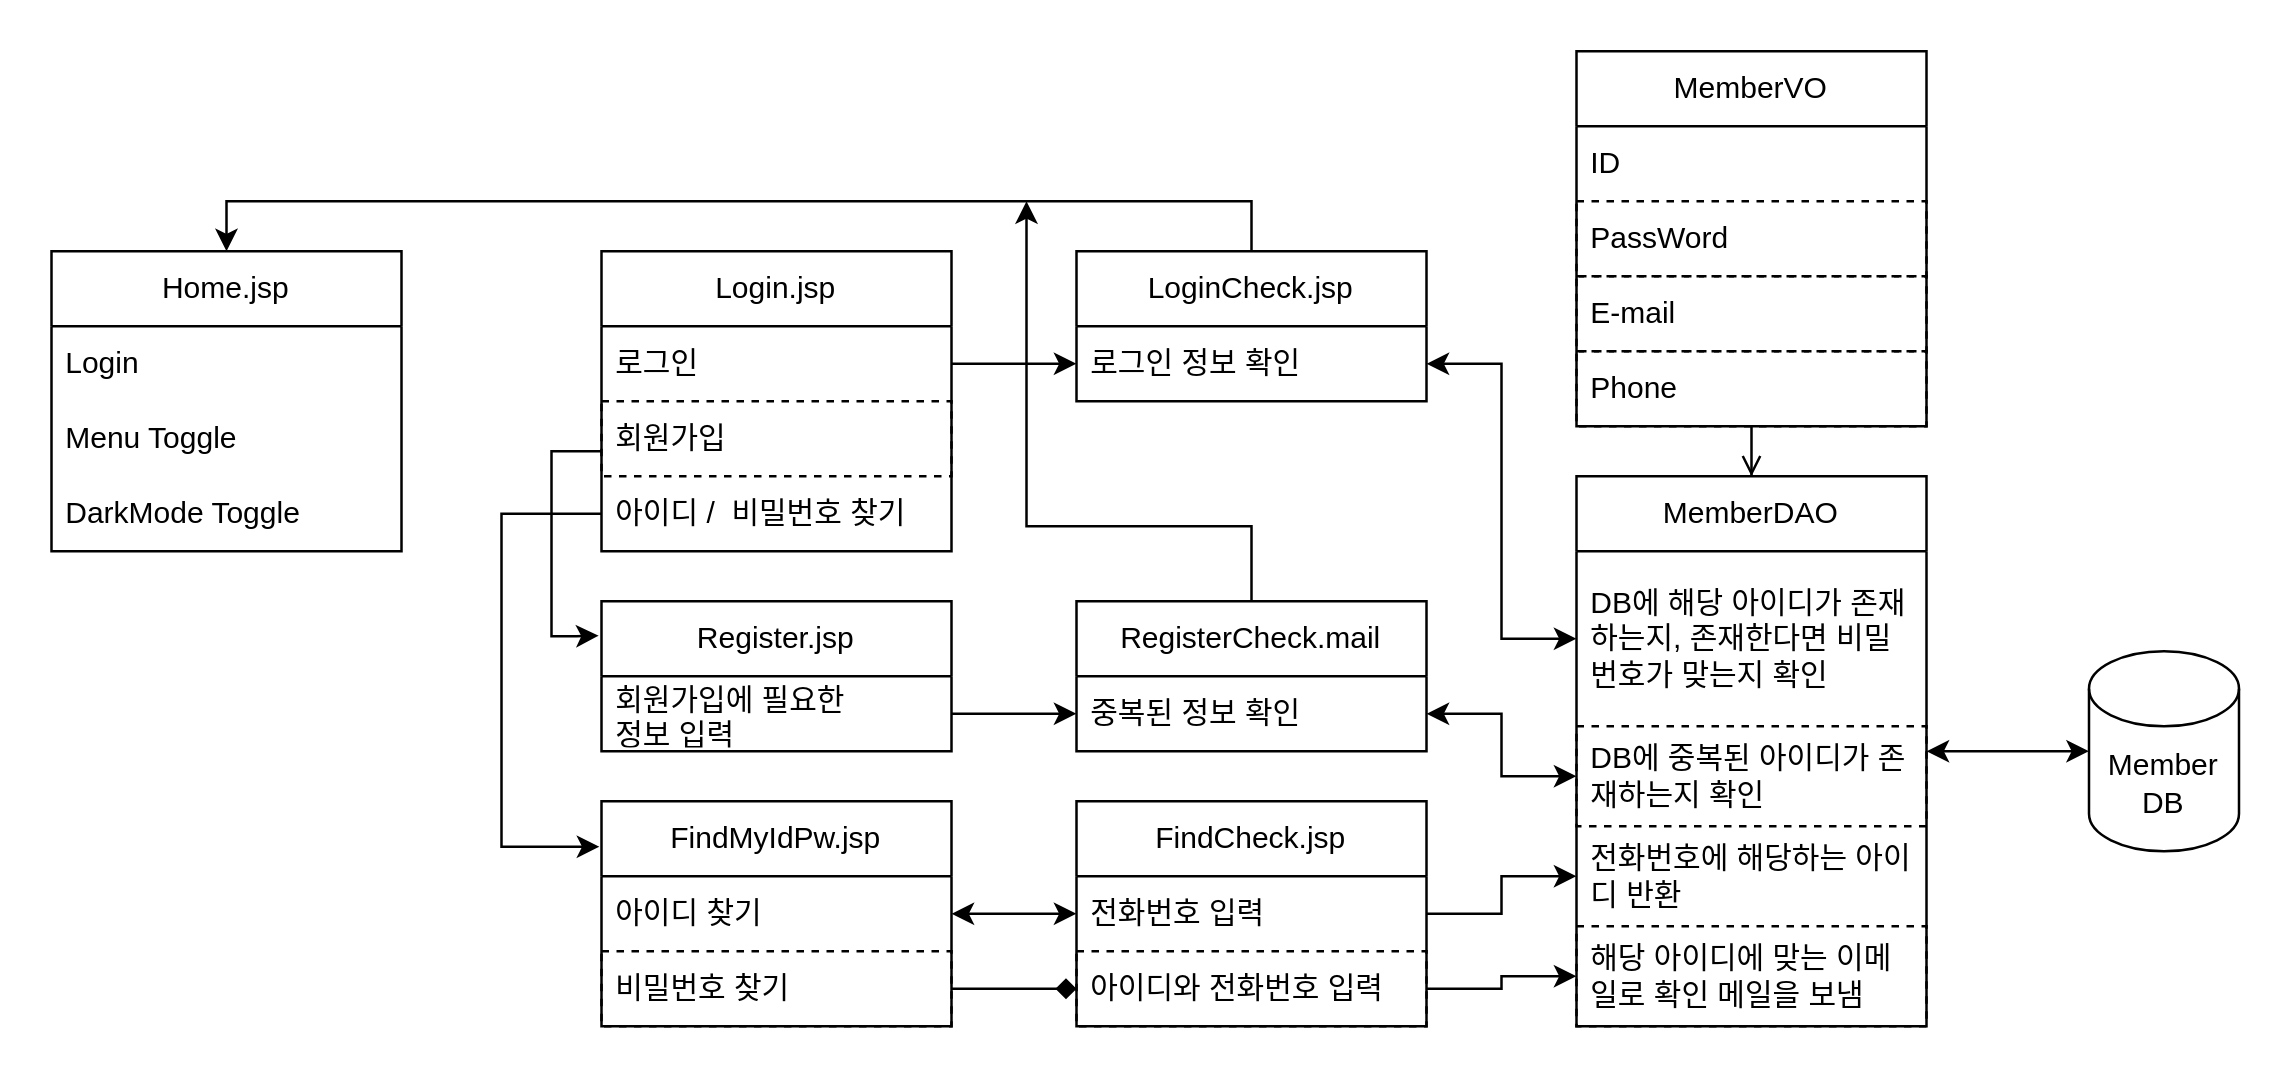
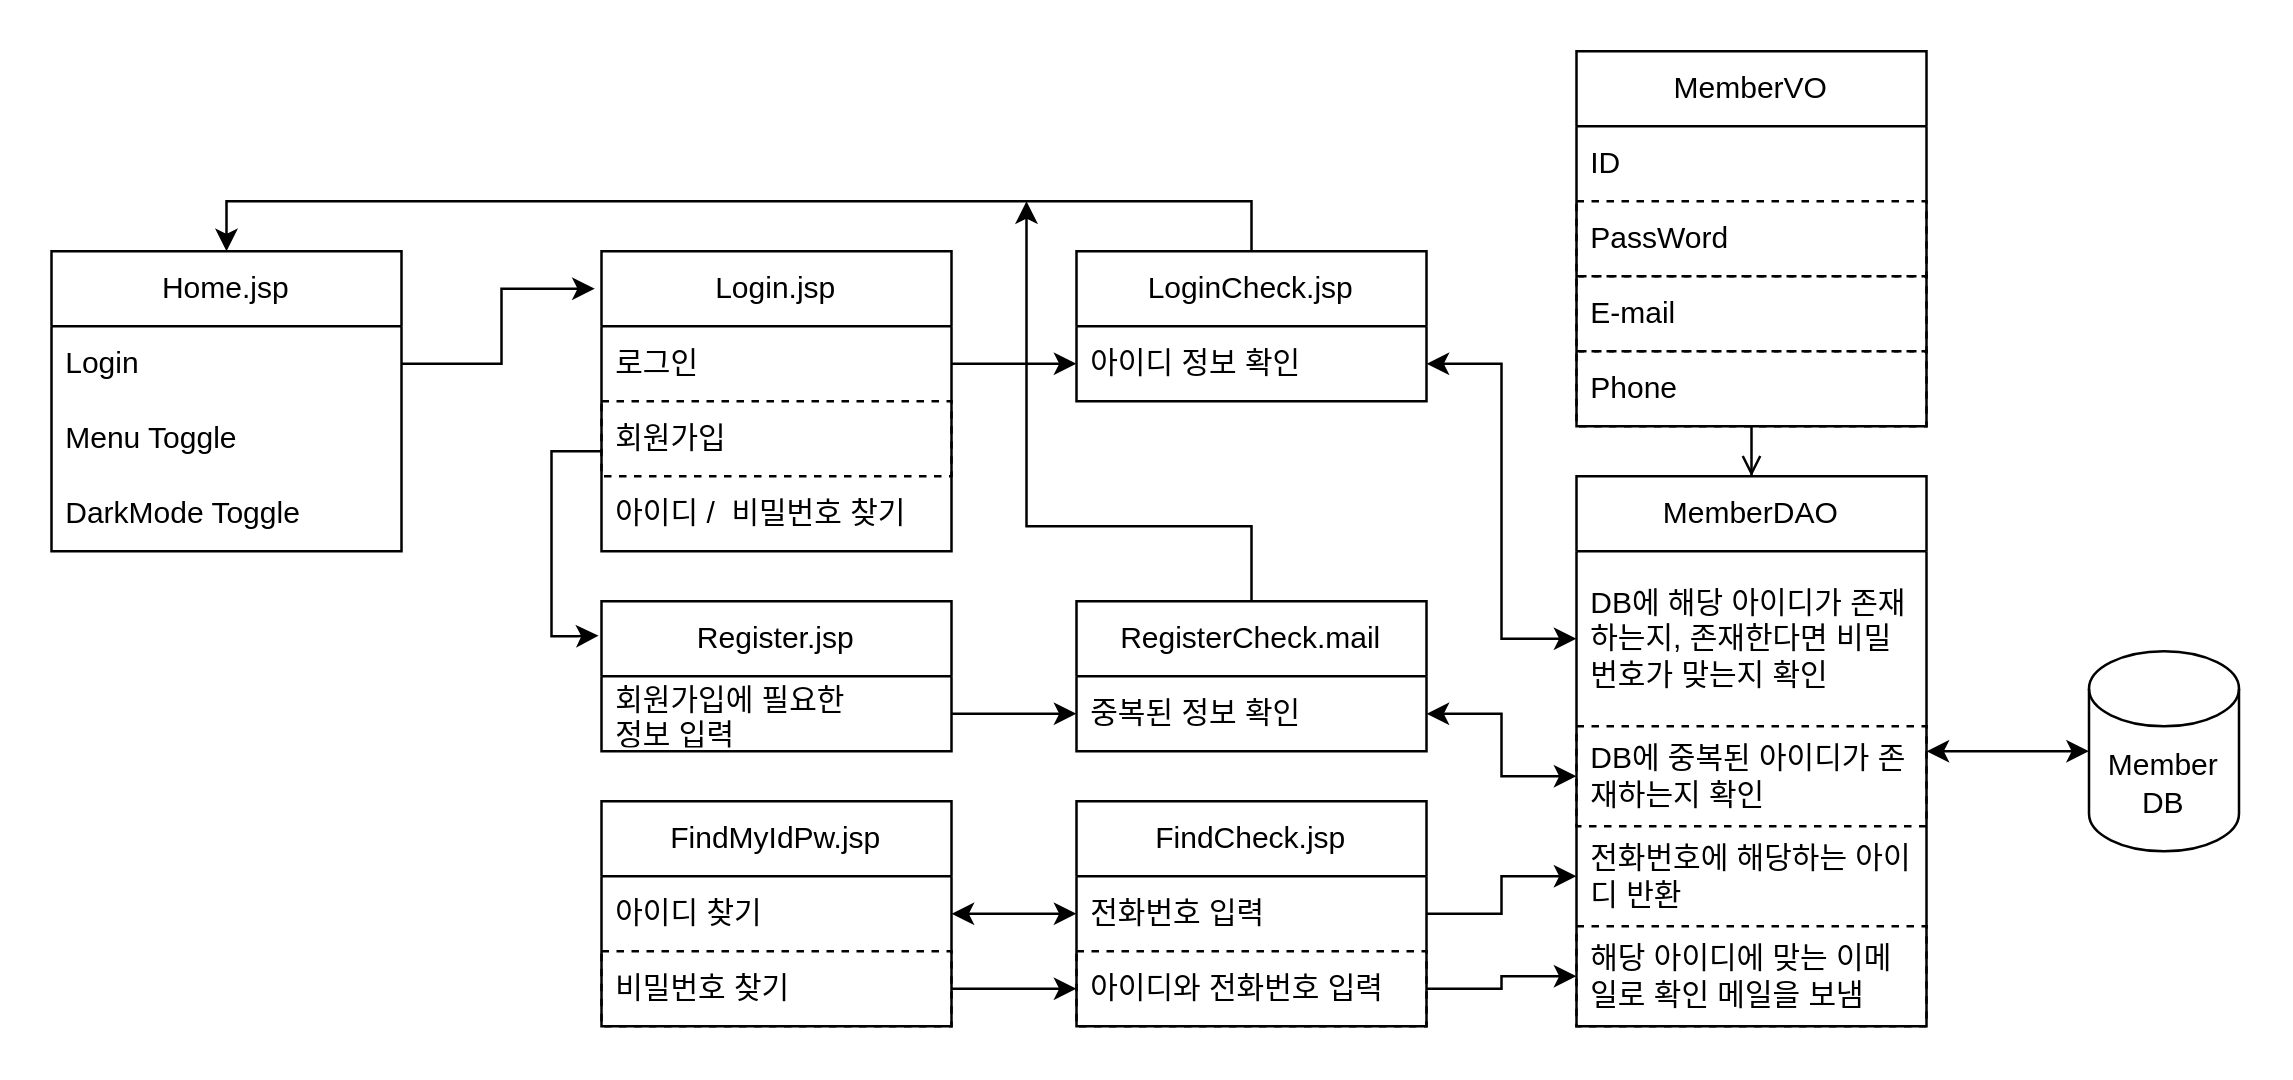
edge "Login" -> "Login.jsp": added
node "로그인 정보 확인": label "로그인 정보 확인" -> "아이디 정보 확인"
edge "아이디 / 비밀번호 찾기" -> "FindMyIdPw.jsp": removed
edge "비밀번호 찾기" -> "아이디와 전화번호 입력": arrowhead diamond -> classic
